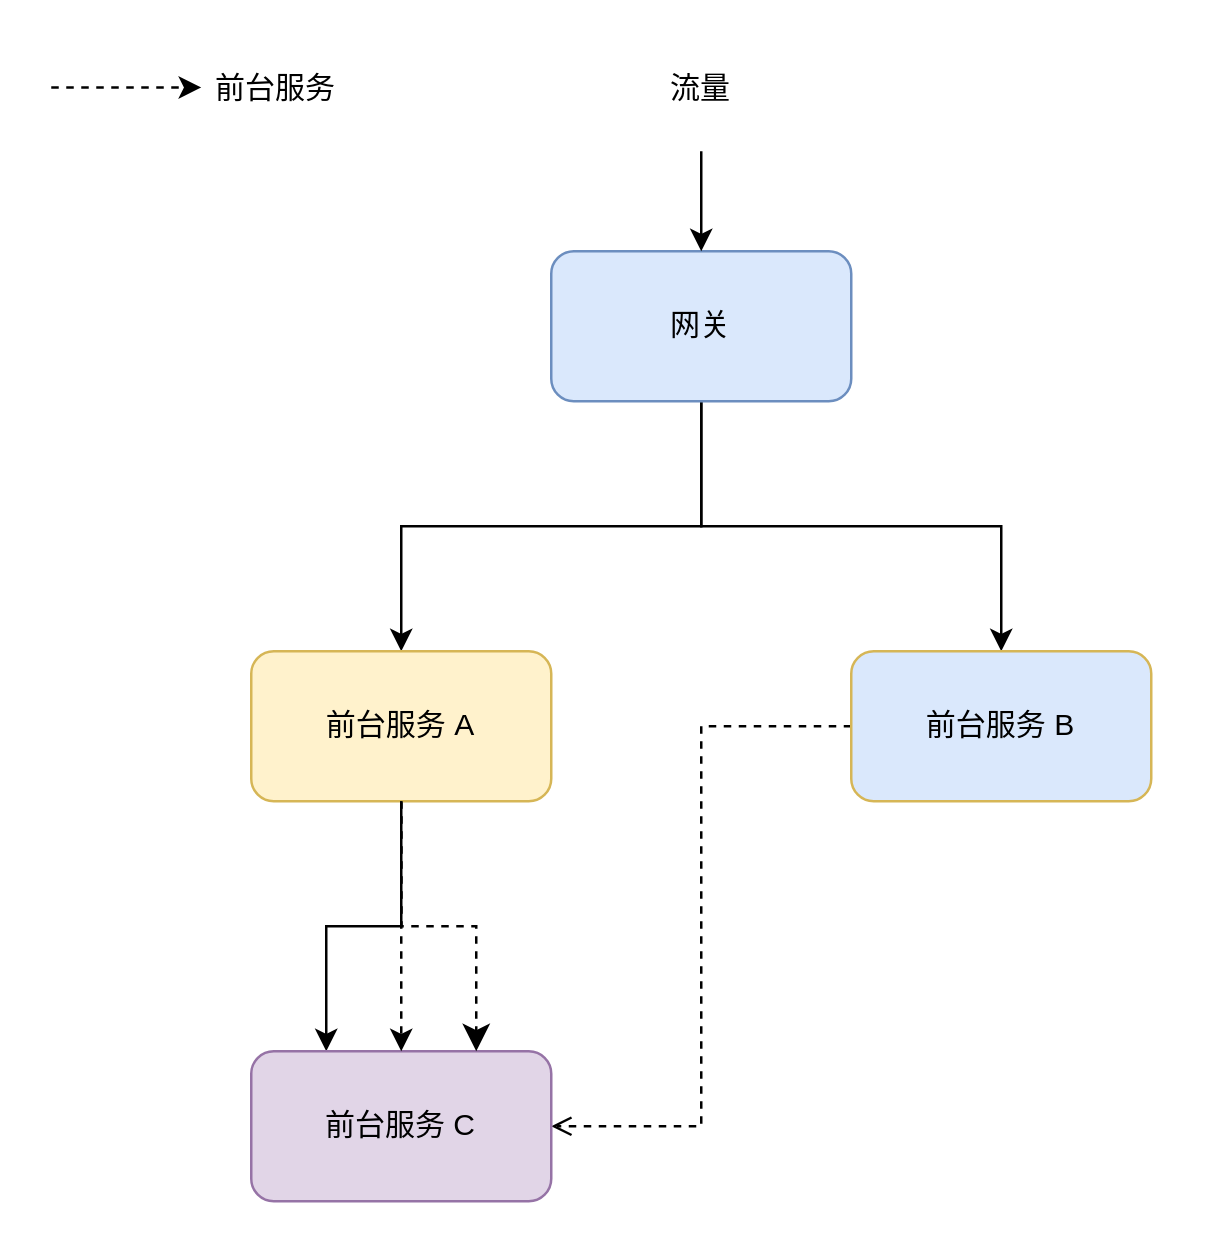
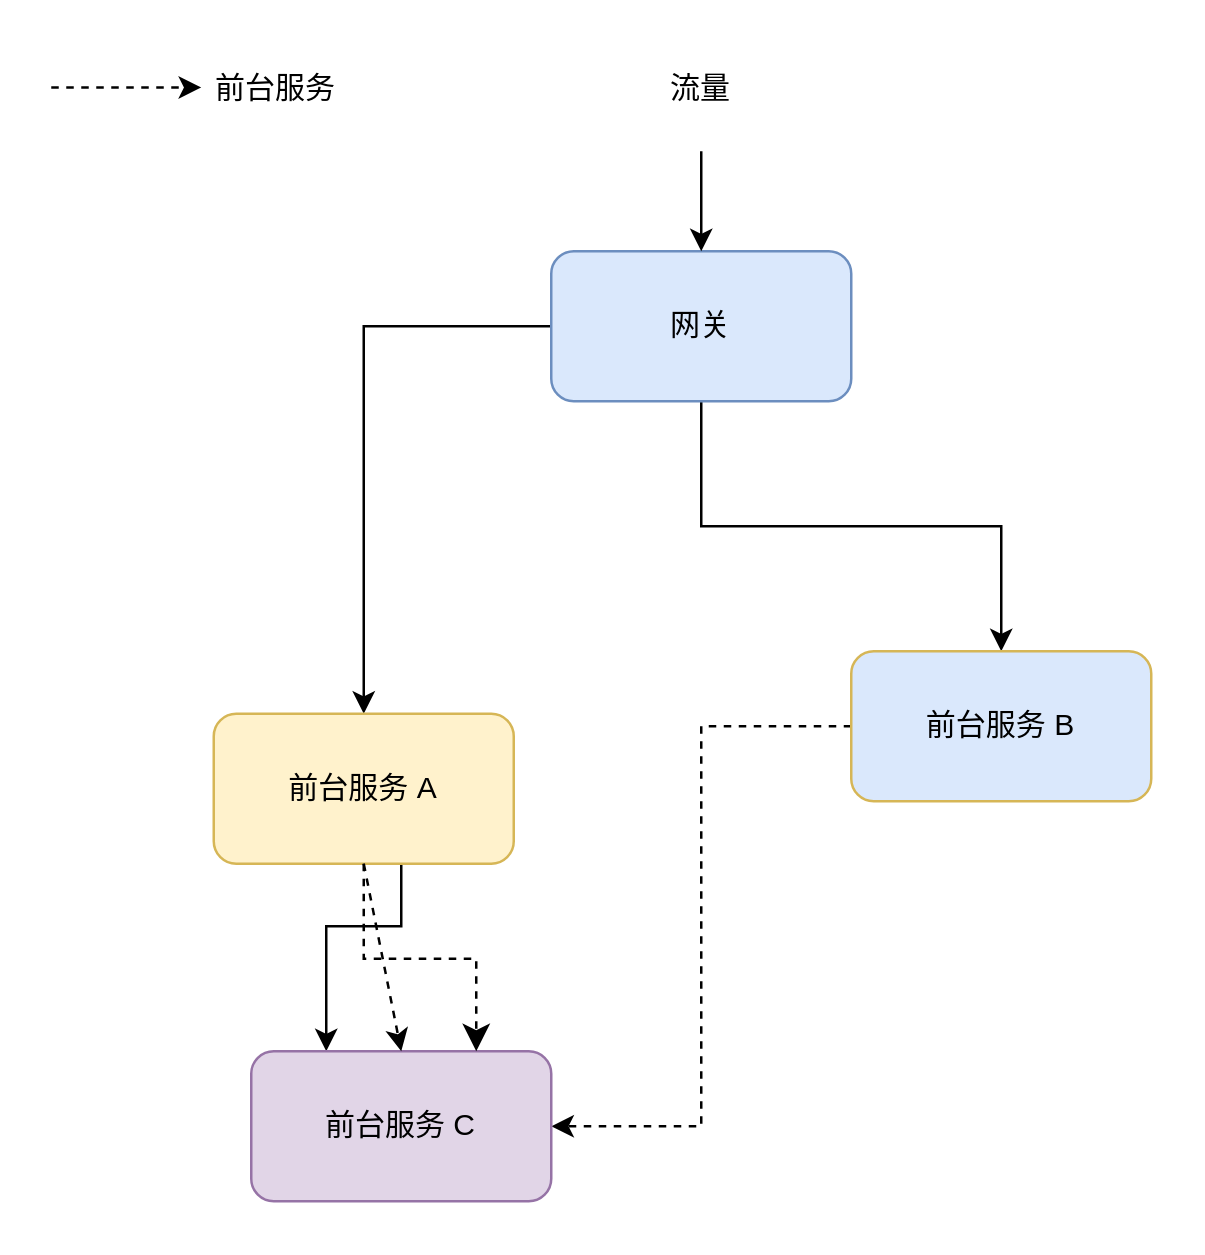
node "前台服务 A": moved (401, 726) -> (364, 789)
edge "前台服务 B" -> "前台服务 C": arrowhead open -> classic
